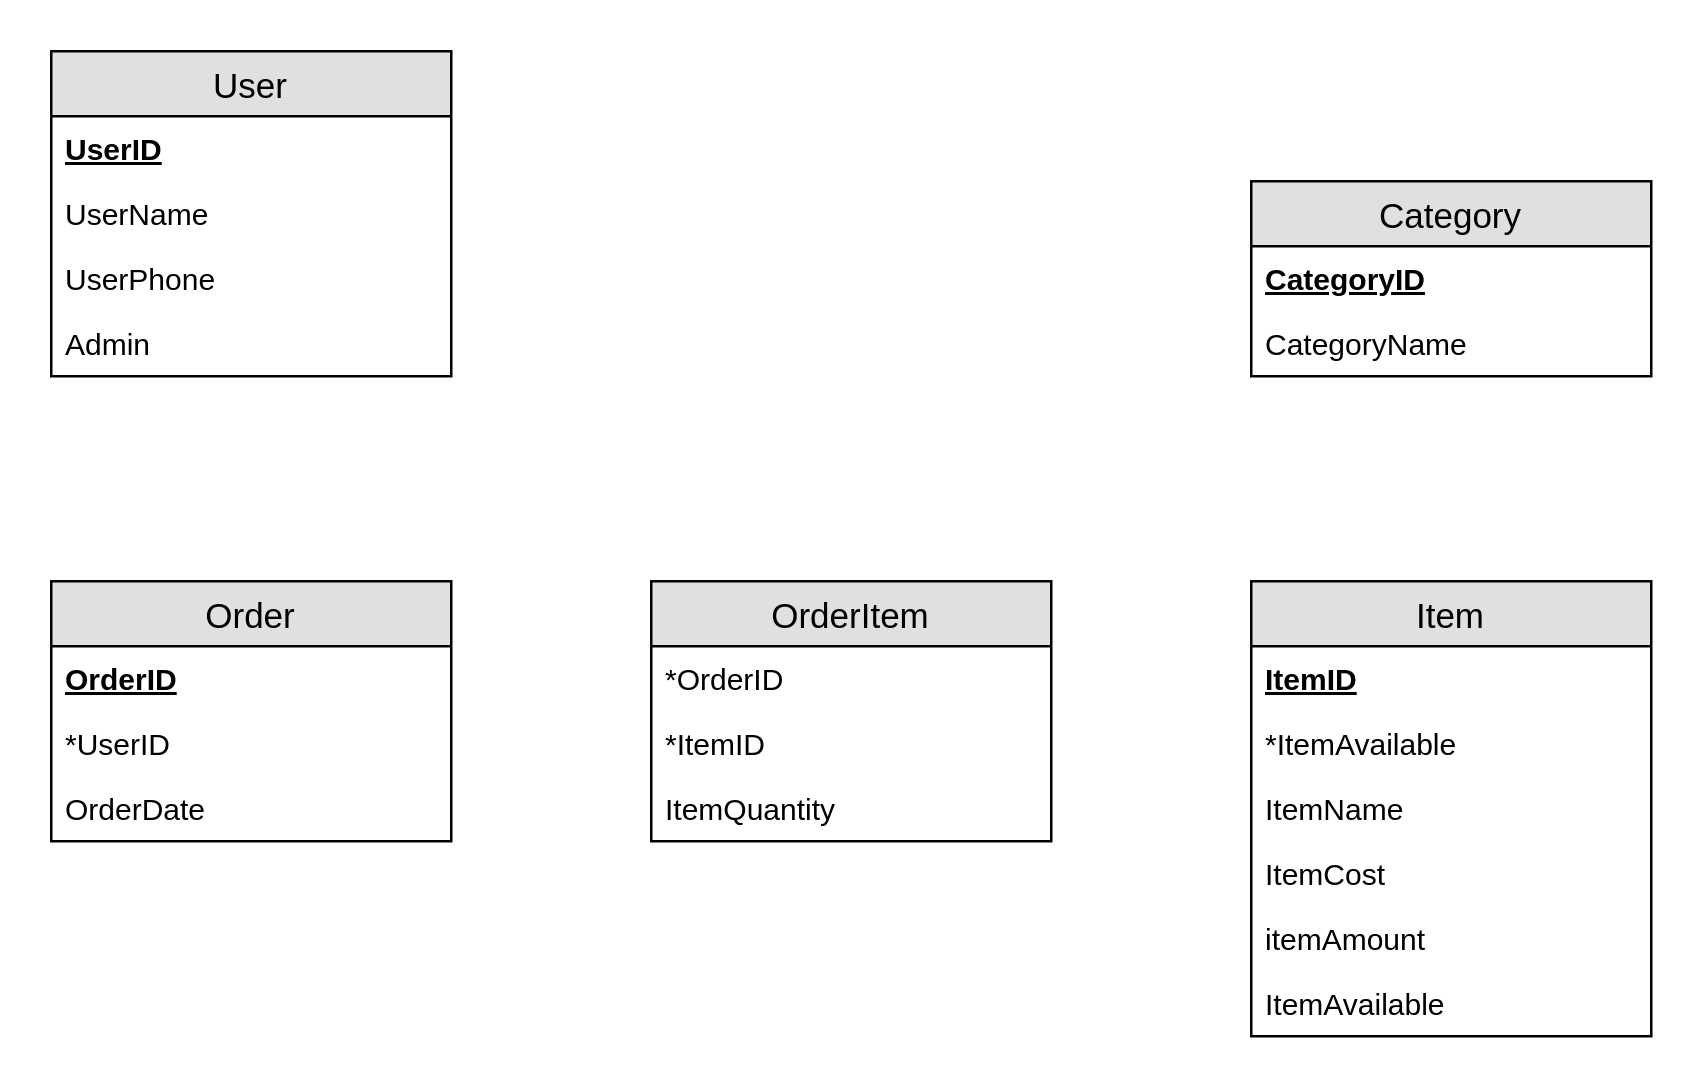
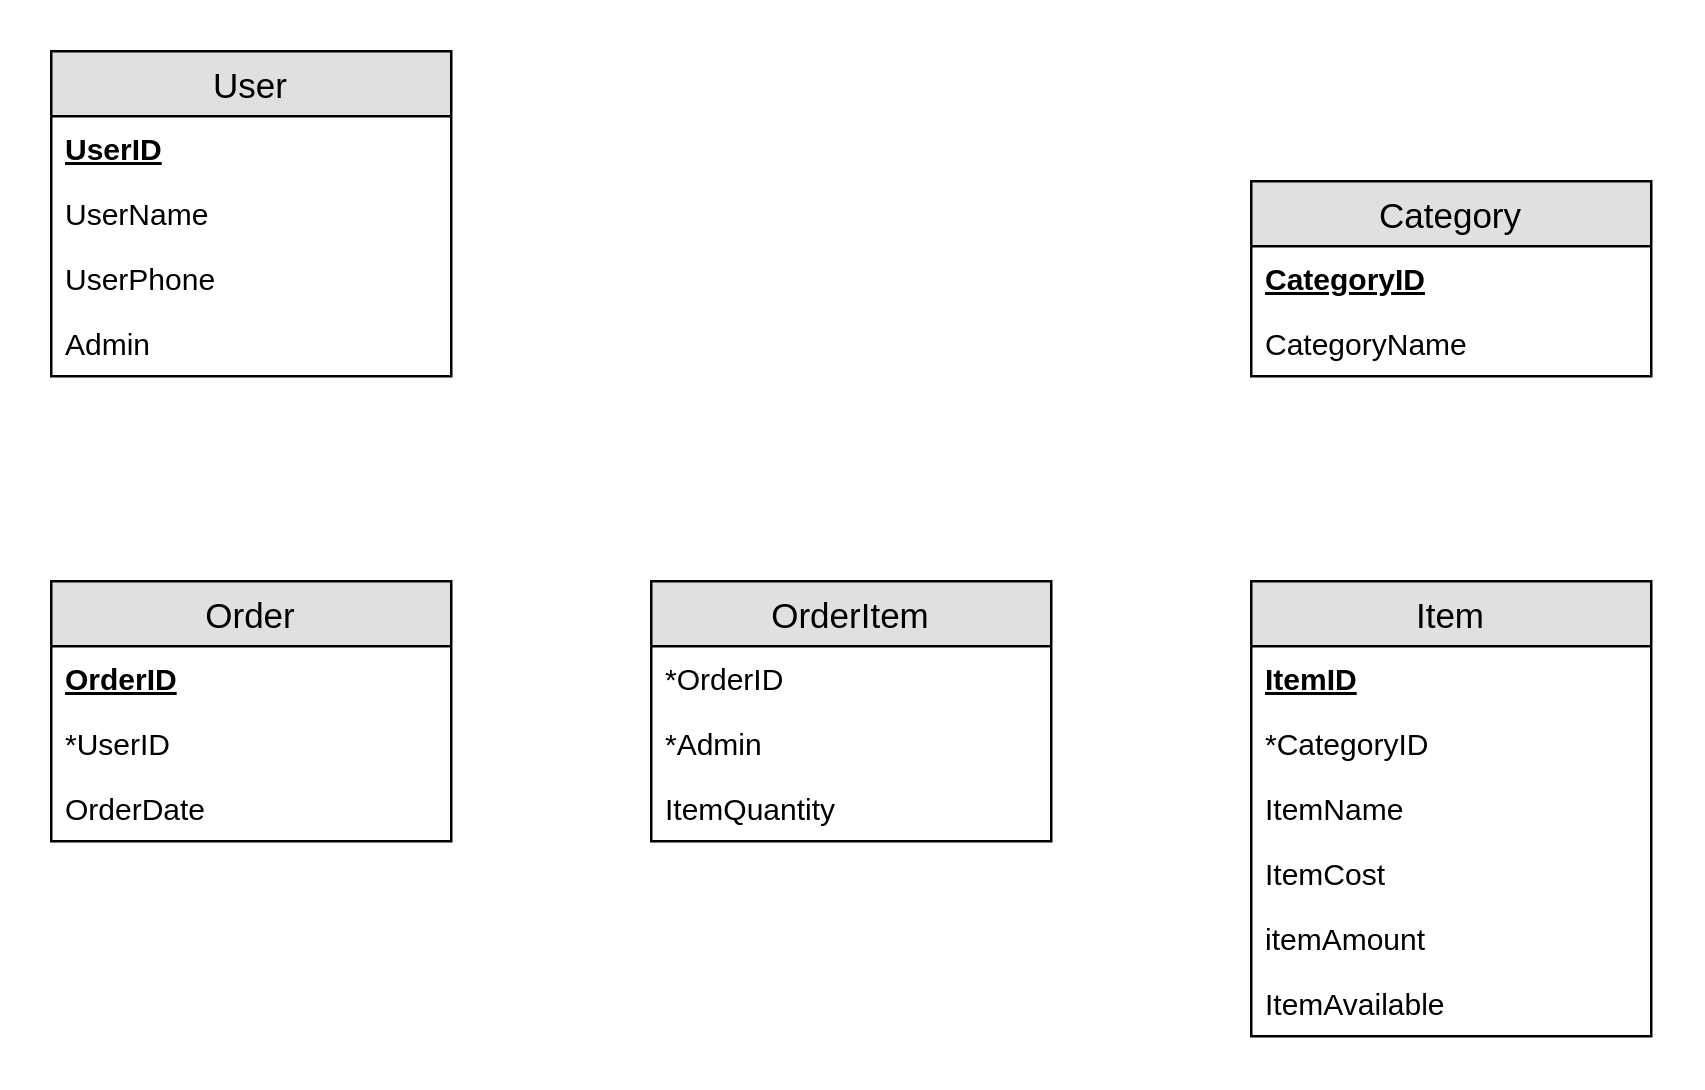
node "*ItemID": label "*ItemID" -> "*Admin"
node "*ItemAvailable": label "*ItemAvailable" -> "*CategoryID"
